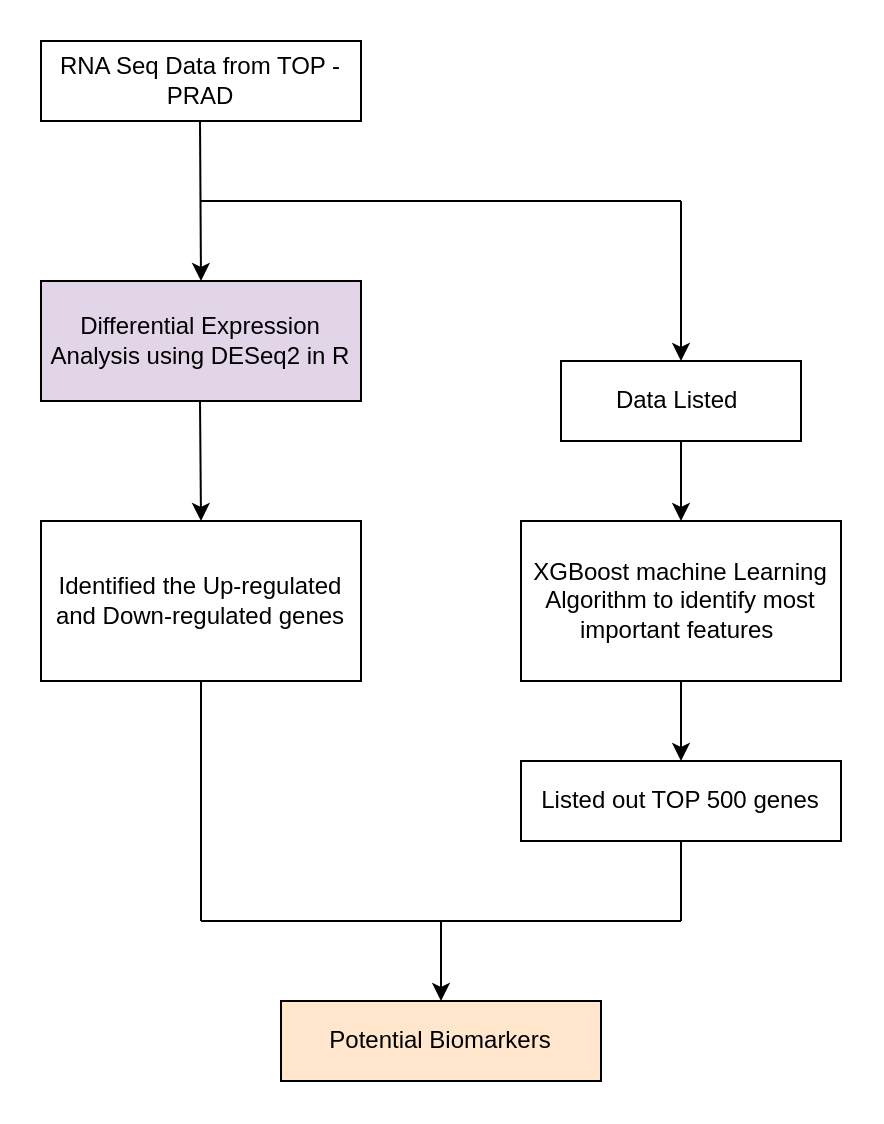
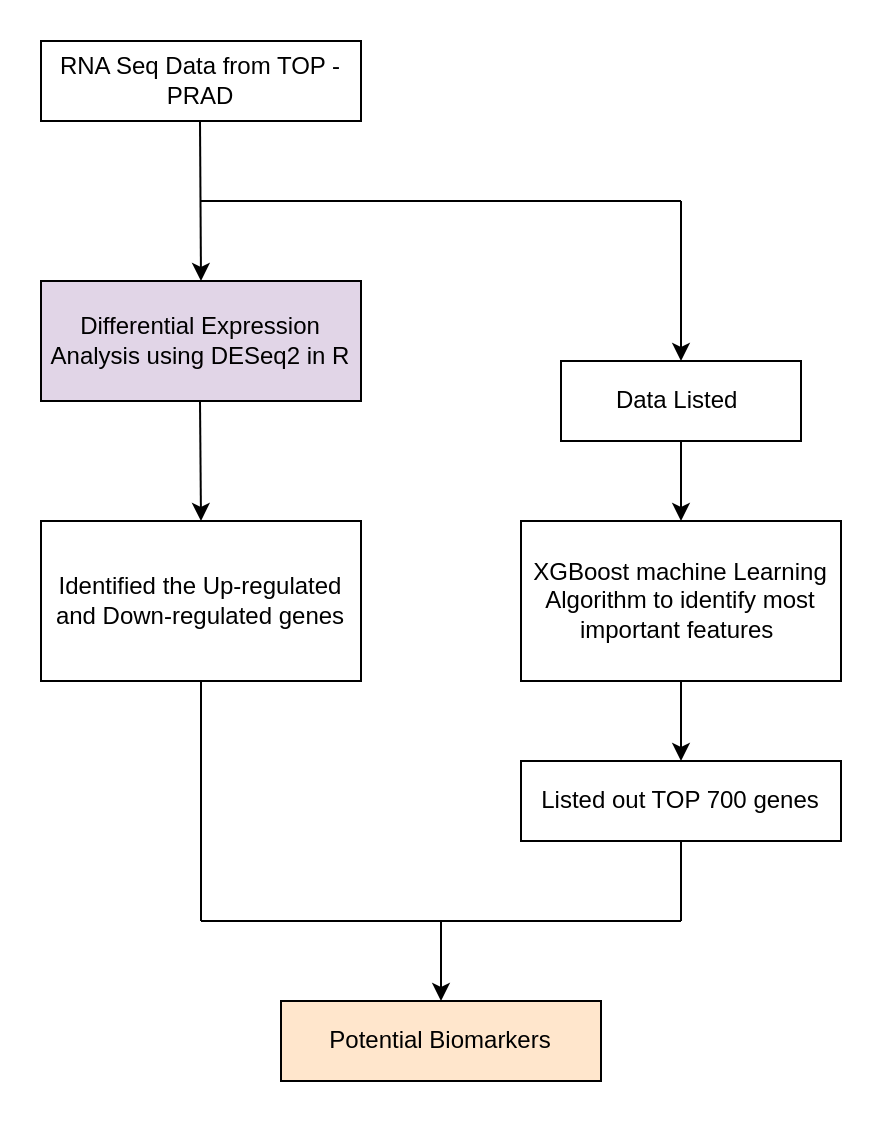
node "Listed out TOP 500 genes": label "Listed out TOP 500 genes" -> "Listed out TOP 700 genes"
